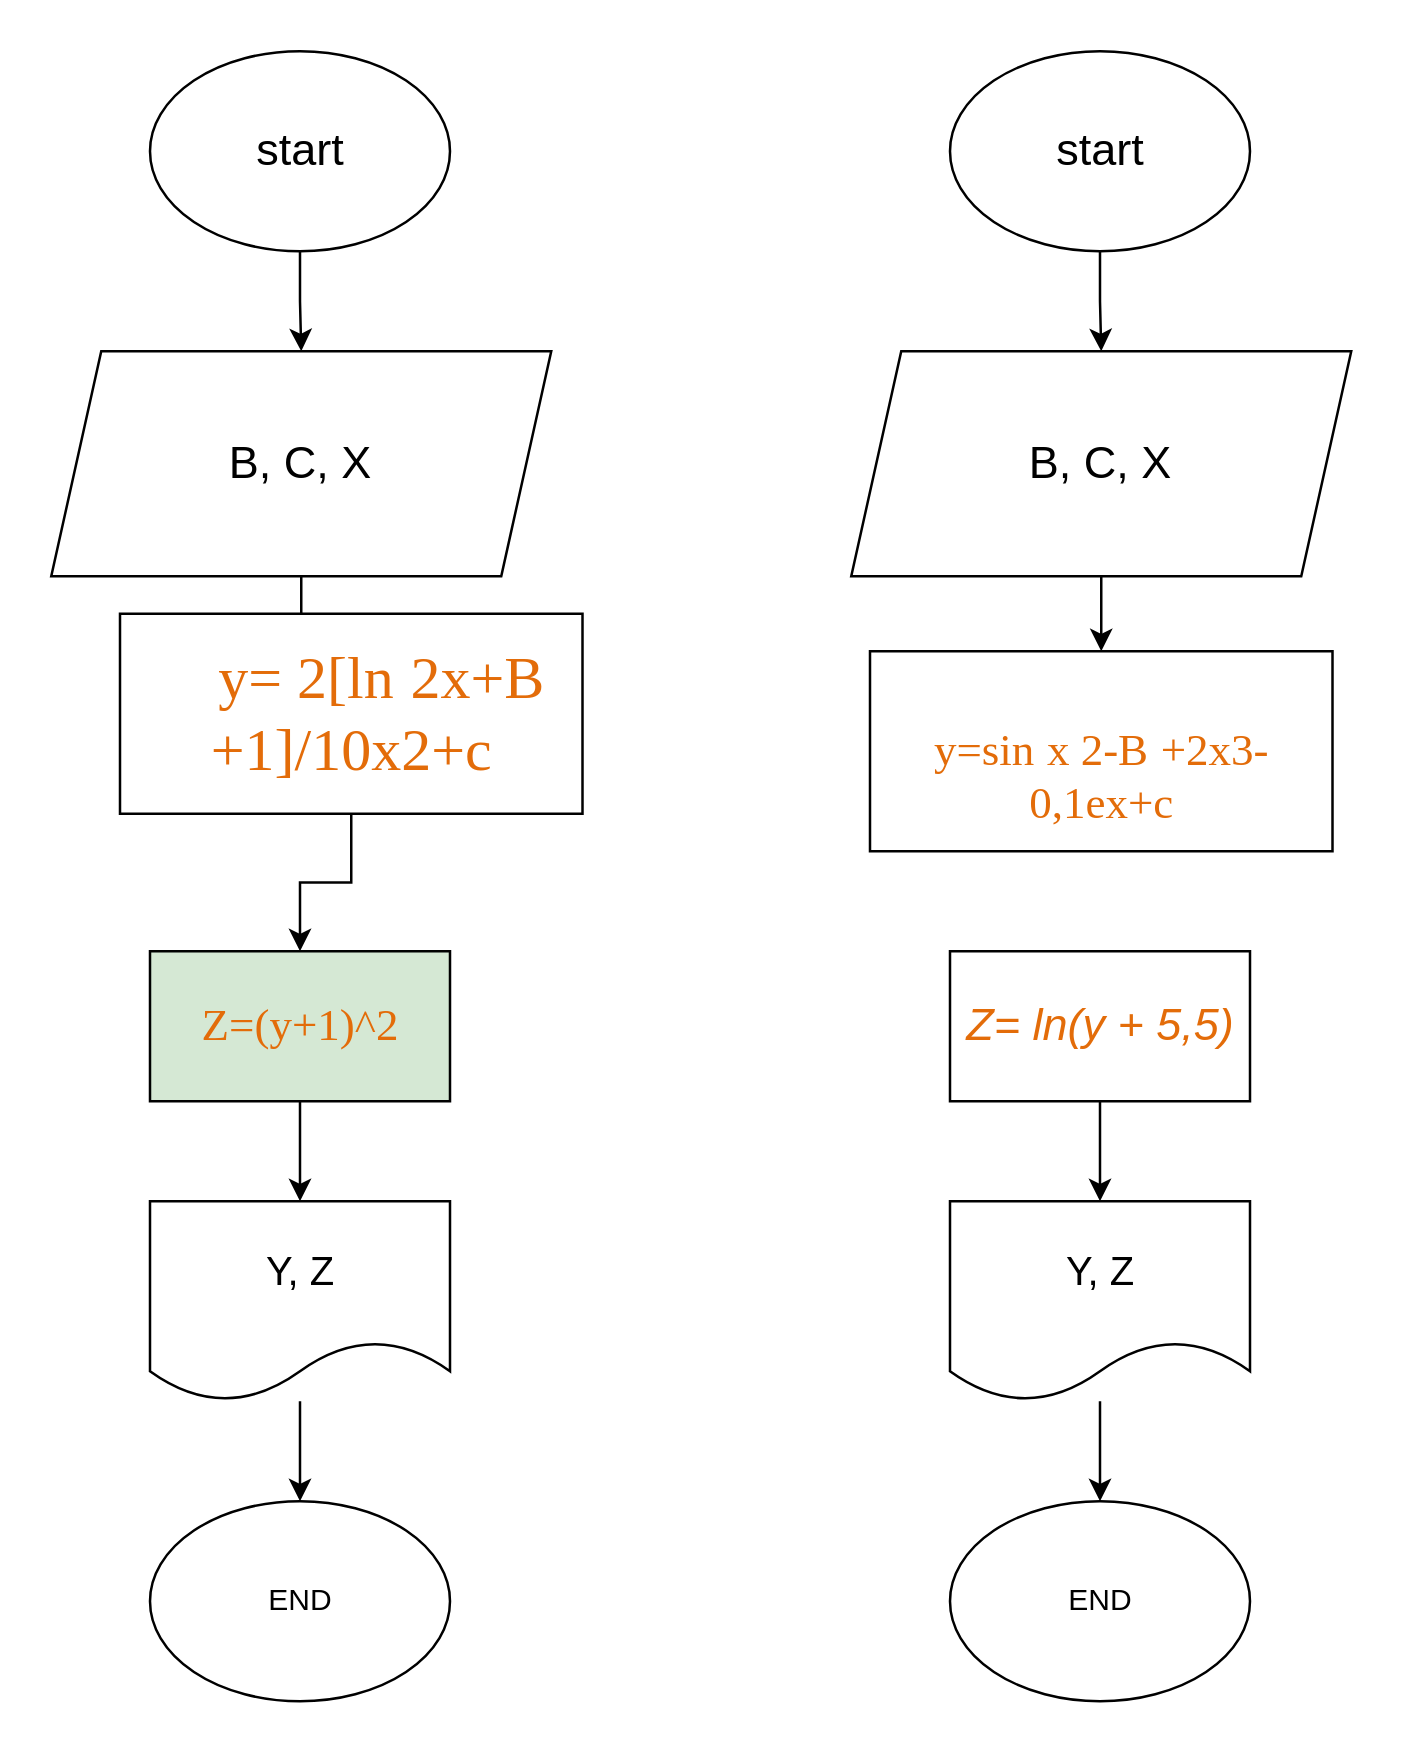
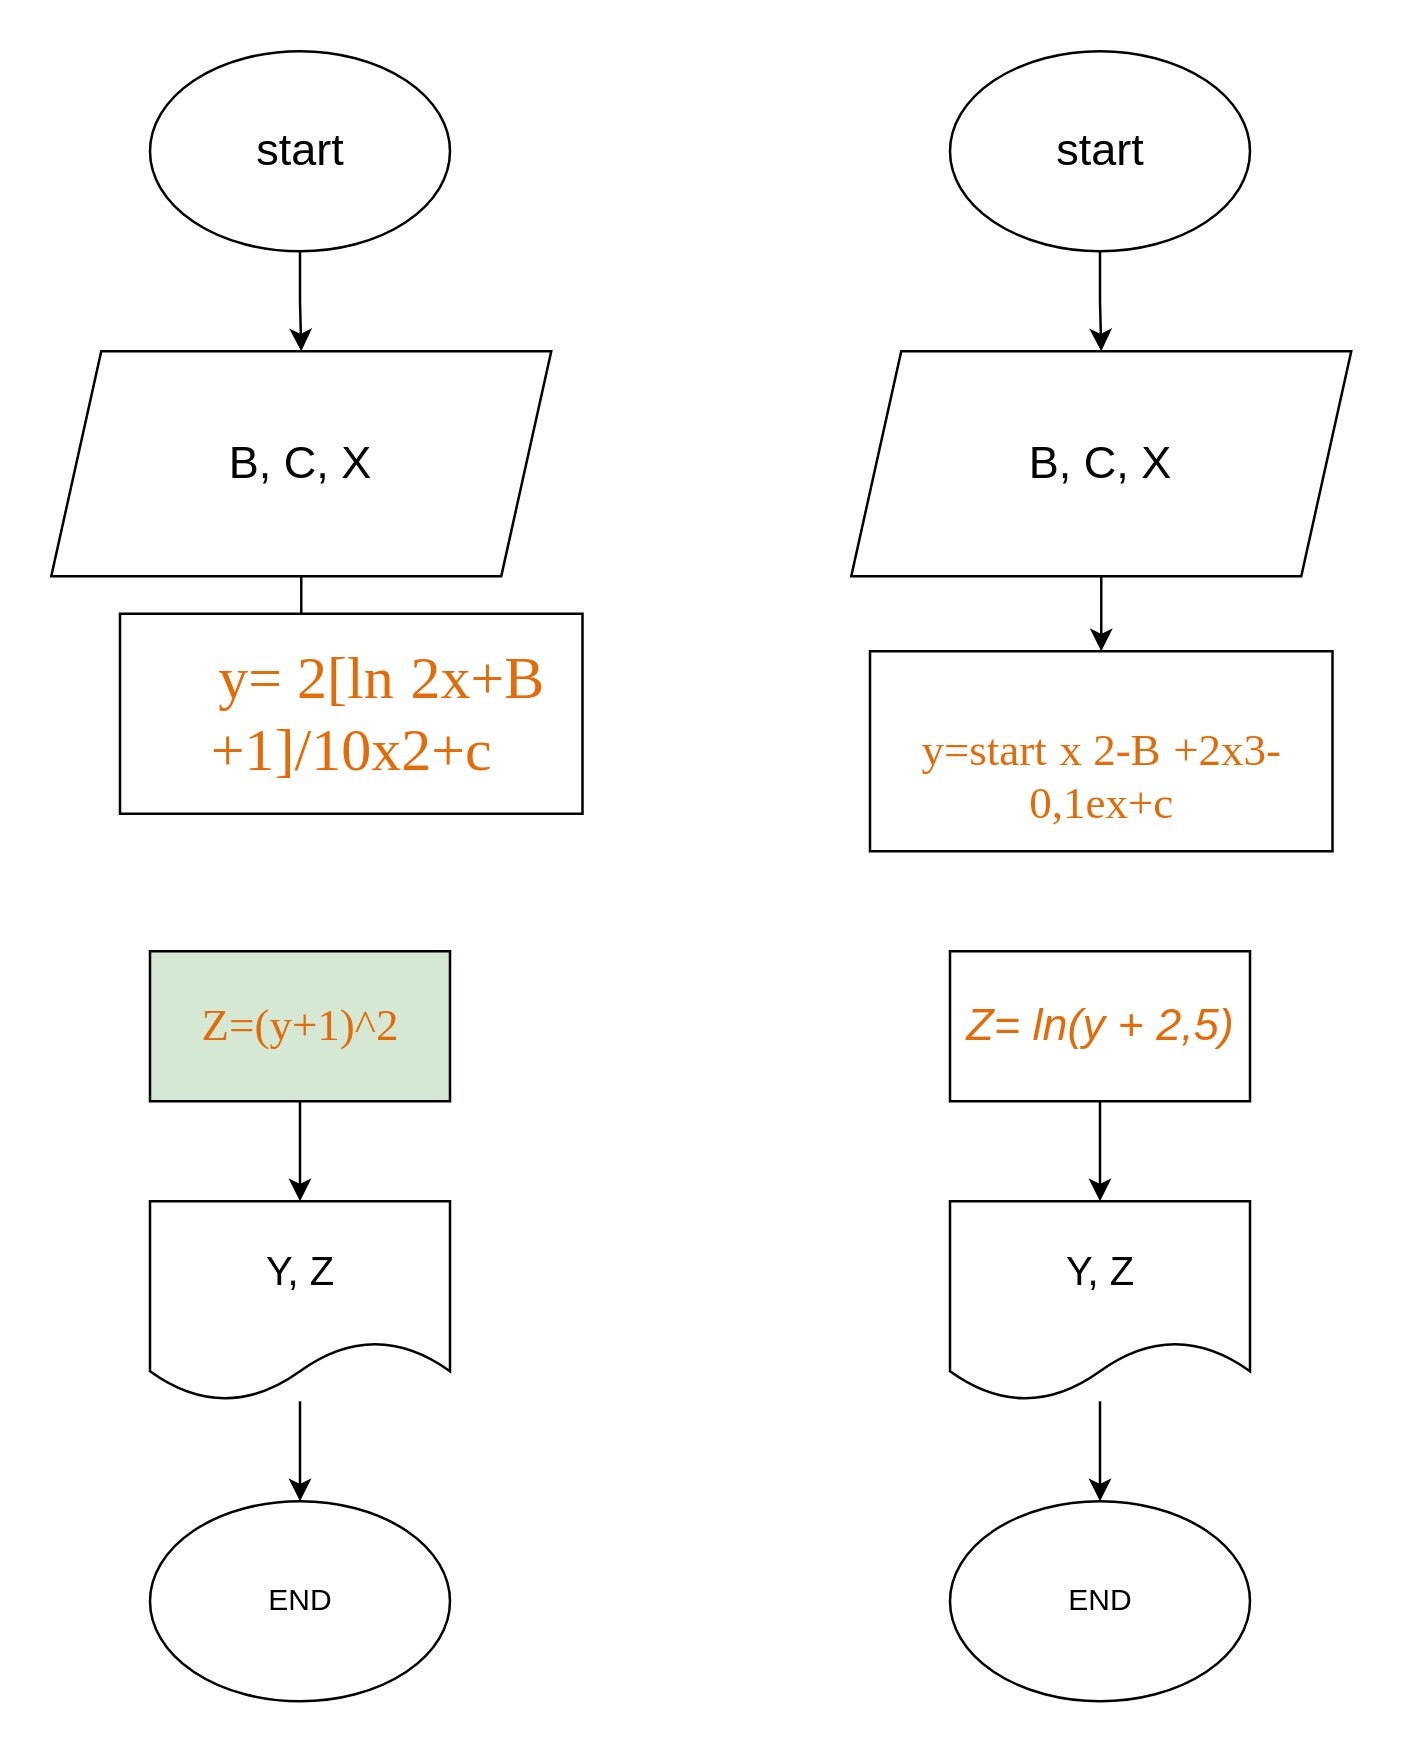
node "y=sin x 2-B +2x3-0,1ex+c": label "y=sin x 2-B +2x3-0,1ex+c" -> "y=start x 2-B +2x3-0,1ex+c"
edge "y= 2[ln 2x+B +1]/10x2+c" -> "Z=(y+1)^2": removed
node "Z= ln(y + 5,5)": label "Z= ln(y + 5,5)" -> "Z= ln(y + 2,5)"
